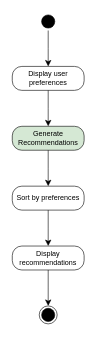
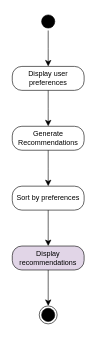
node "Generate Recommendations": fillcolor #d5e8d4 -> #ffffff
node "Display recommendations": fillcolor #ffffff -> #e1d5e7
